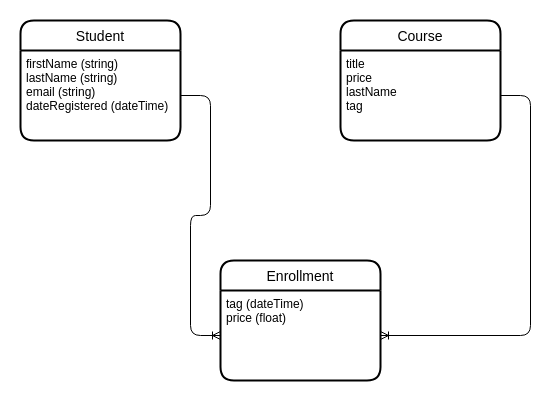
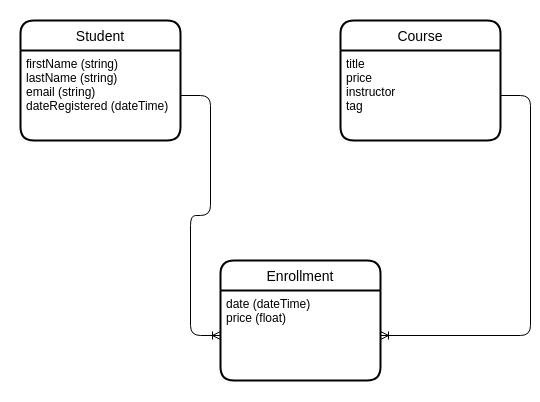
node "title price lastName tag": label "title price lastName tag" -> "title price instructor tag"
node "tag (dateTime) price (float)": label "tag (dateTime) price (float)" -> "date (dateTime) price (float)"
